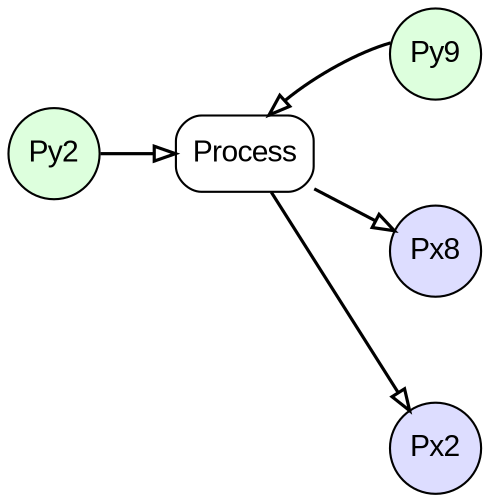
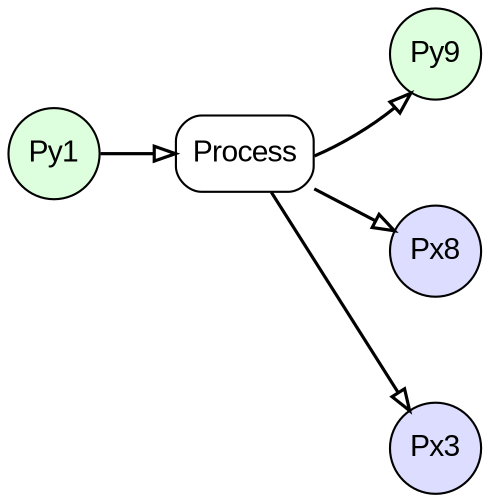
edge "Py9" -> "Process": reversed
node "Py2": label "Py2" -> "Py1"
node "Px2": label "Px2" -> "Px3"
